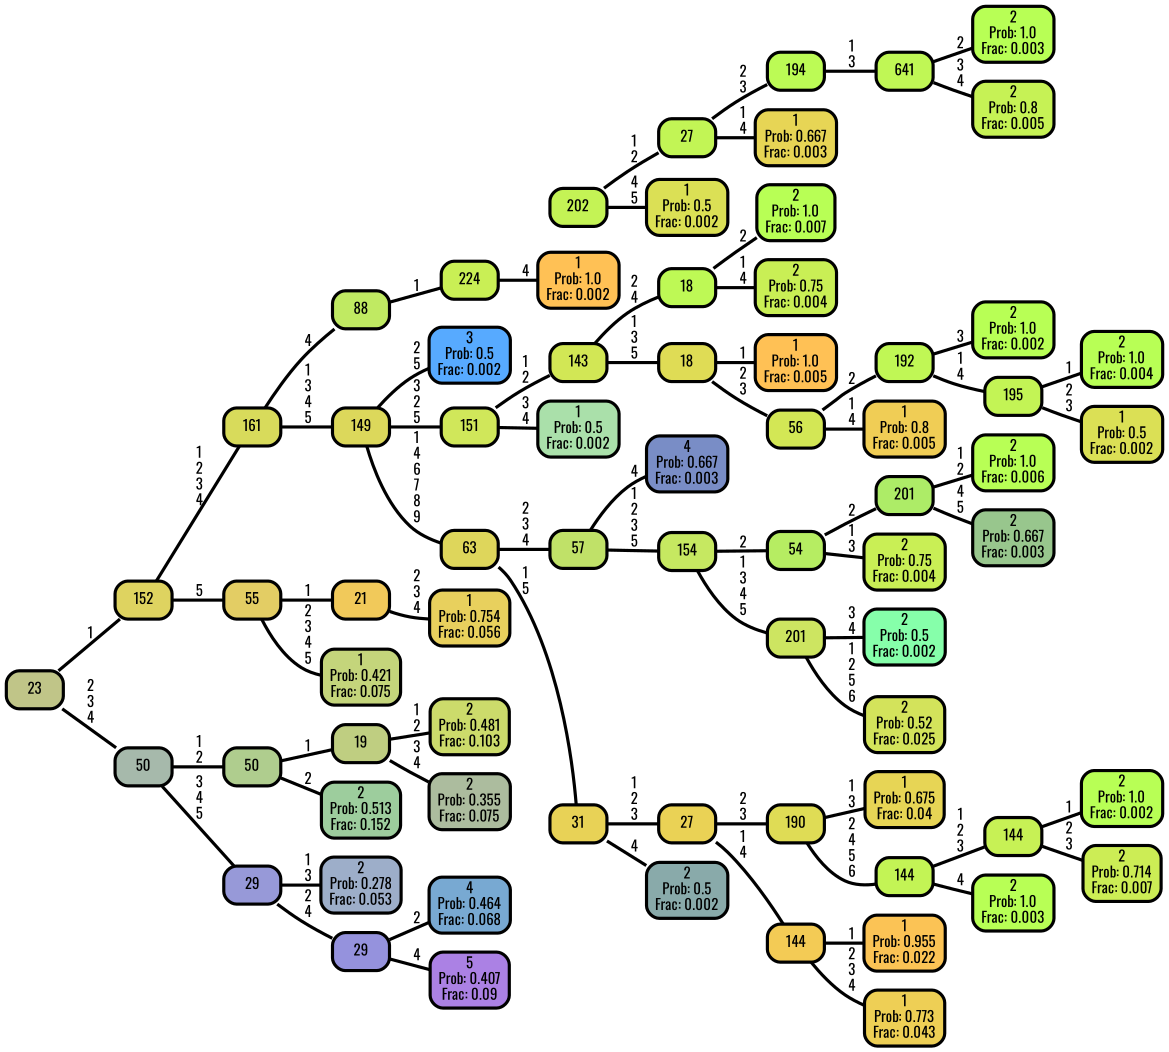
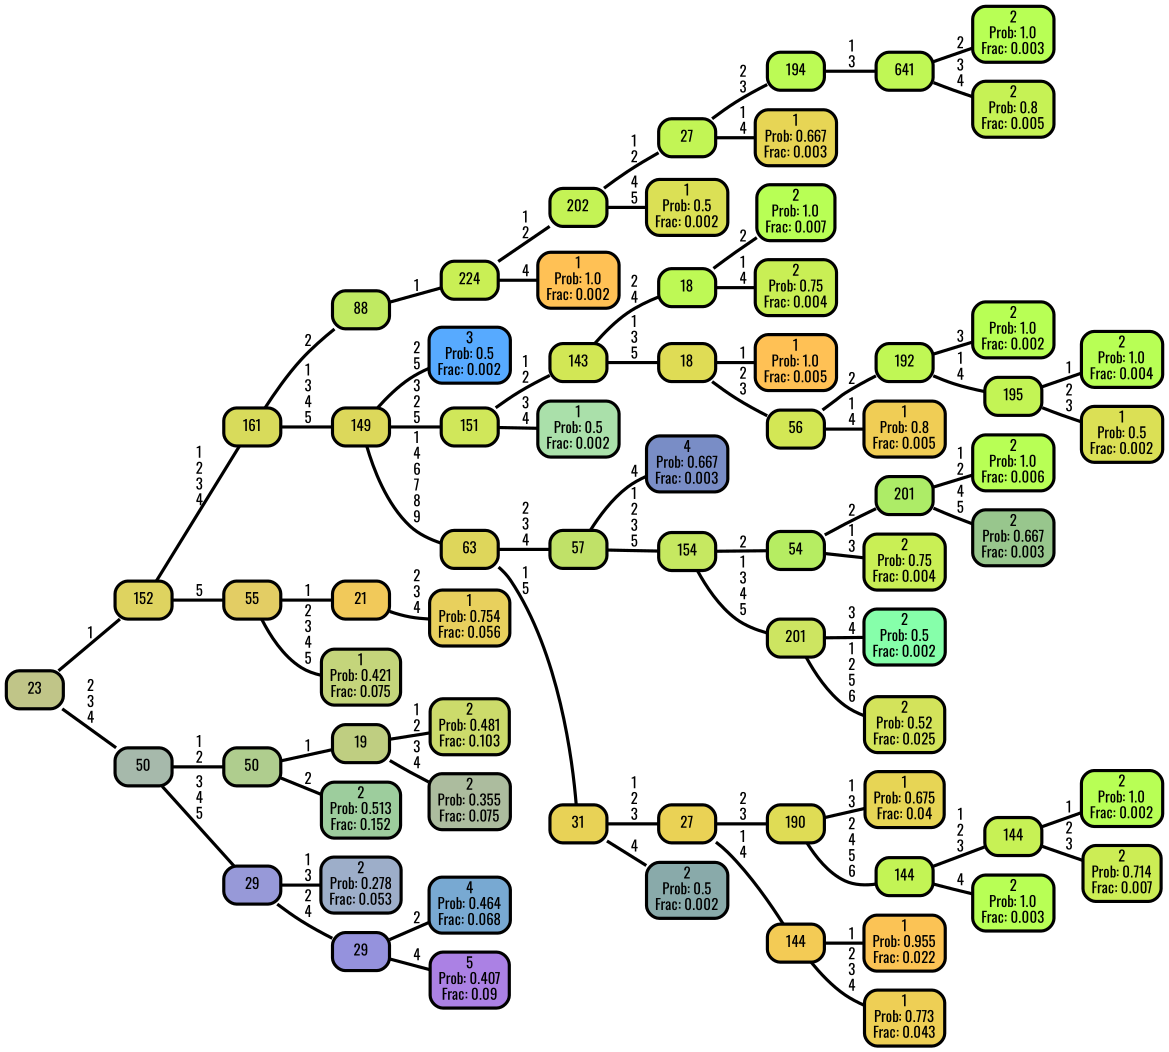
edge "202" -- "224": added, label "1 2"
edge "88" -- "161": label " 4" -> " 2"
